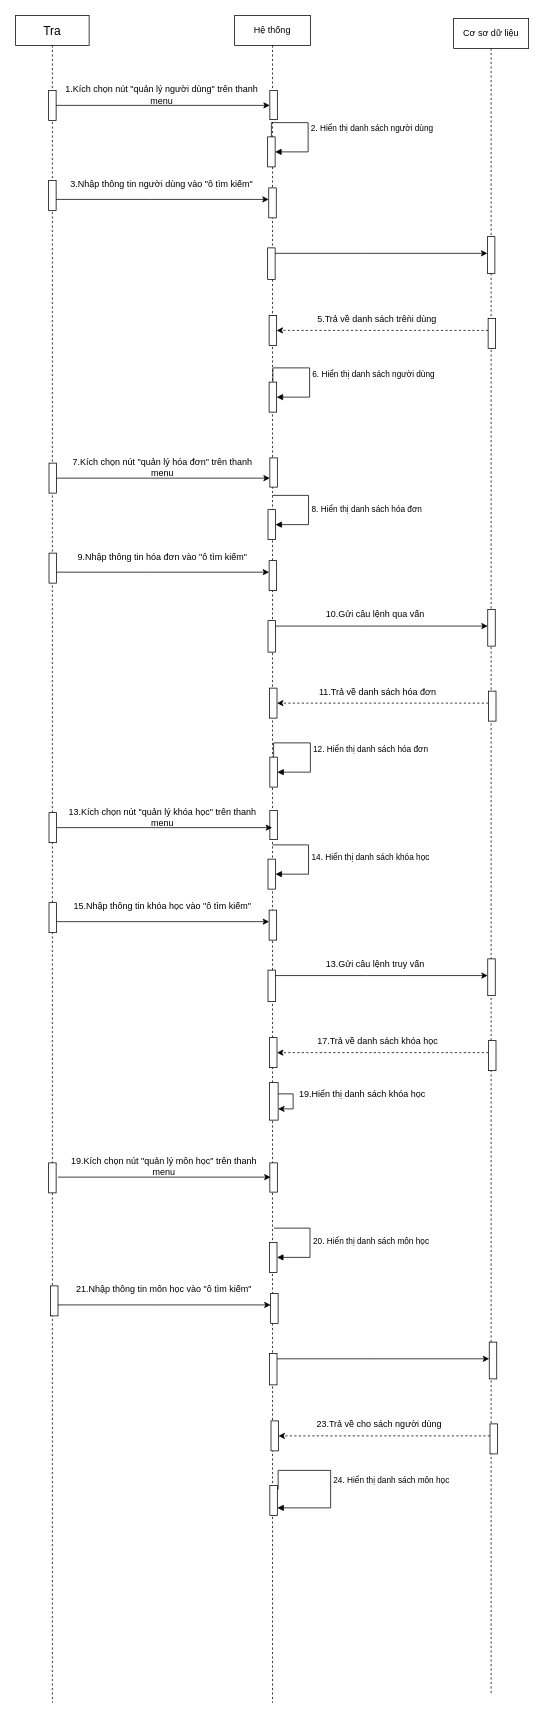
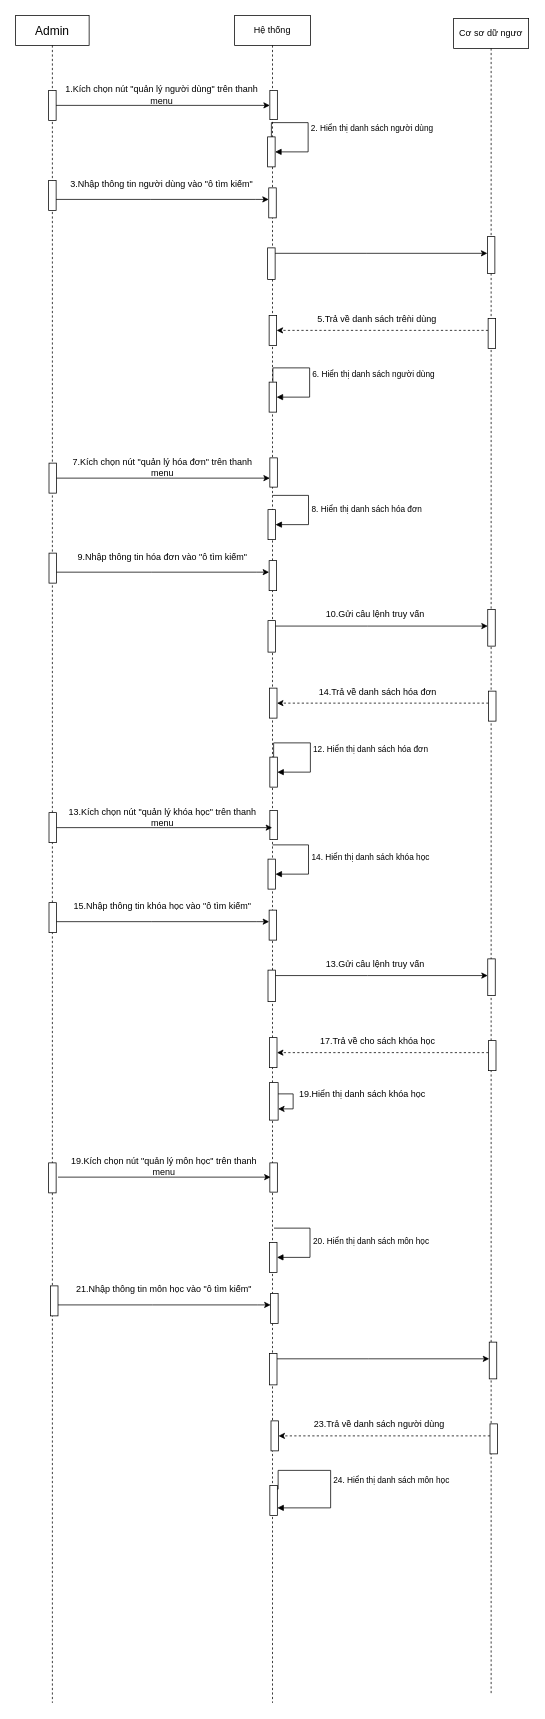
node "Tra": label "Tra" -> "Admin"
node "Cơ sơ dữ liệu": label "Cơ sơ dữ liệu" -> "Cơ sơ dữ ngươ"
node "10.Gửi câu lệnh qua vấn": label "10.Gửi câu lệnh qua vấn" -> "10.Gửi câu lệnh truy vấn"
node "11.Trả về danh sách hóa đơn": label "11.Trả về danh sách hóa đơn" -> "14.Trả về danh sách hóa đơn"
node "17.Trả về danh sách khóa học": label "17.Trả về danh sách khóa học" -> "17.Trả về cho sách khóa học"
node "23.Trả về cho sách người dùng": label "23.Trả về cho sách người dùng" -> "23.Trả về danh sách người dùng"
